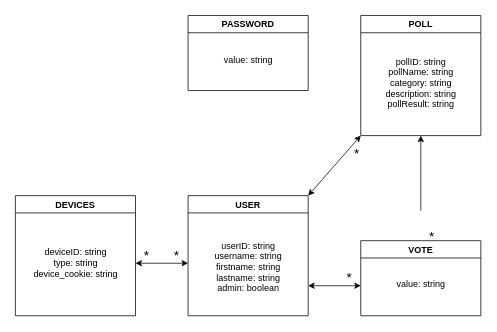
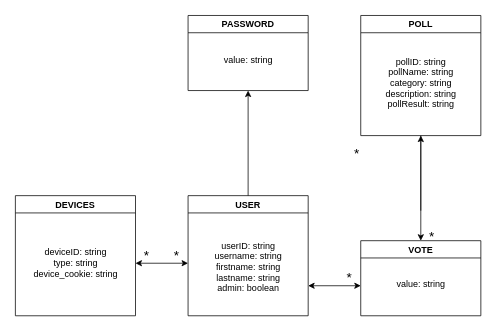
edge "USER" -> "PASSWORD": added
edge "POLL" -- "USER": removed
edge "POLL" -> "VOTE": added
